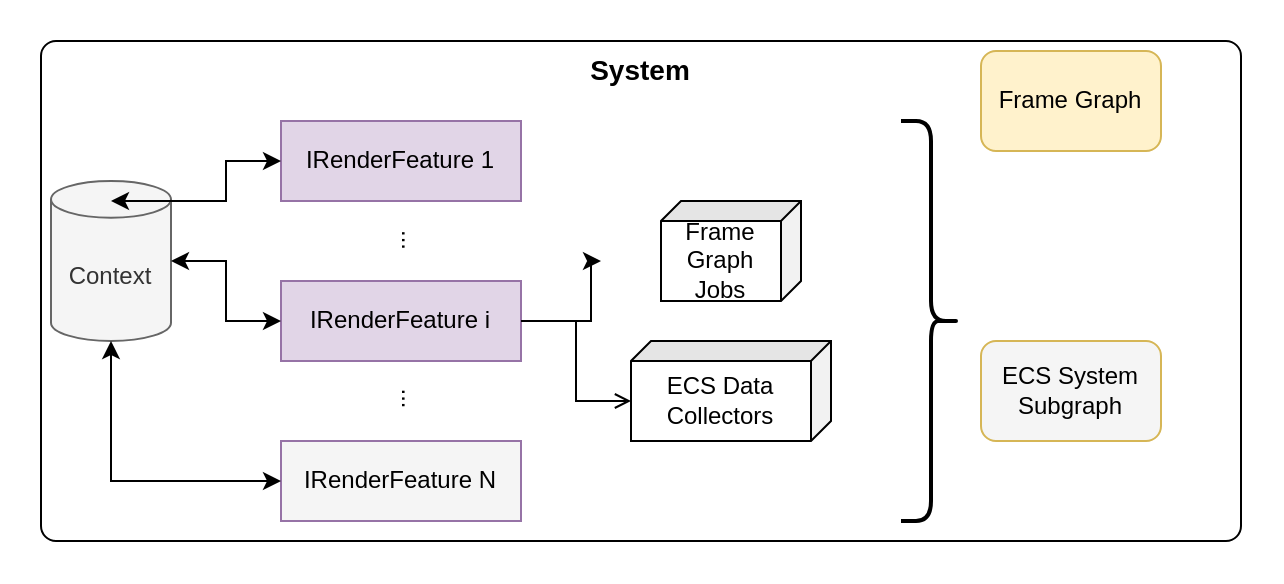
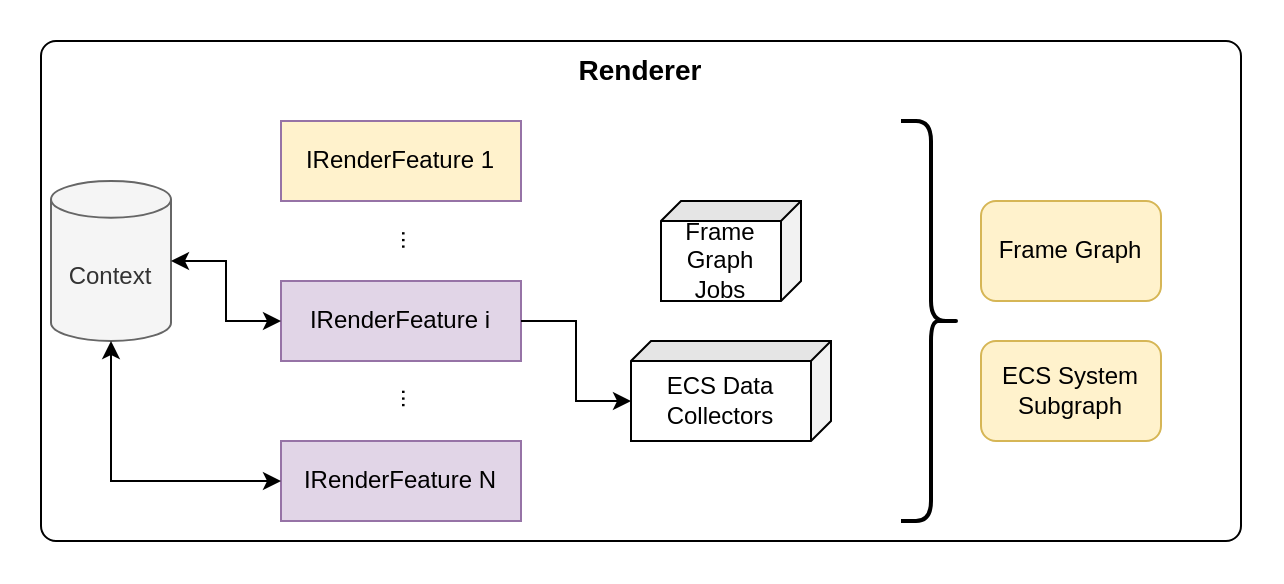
node "System": label "System" -> "Renderer"
node "Frame Graph": moved (1071, 101) -> (1071, 251)
node "IRenderFeature 1": fillcolor #e1d5e7 -> #fff2cc
edge "IRenderFeature 1" -- "Context": removed
edge "IRenderFeature i" -> "Frame Graph Jobs": removed
node "ECS System Subgraph": fillcolor #f5f5f5 -> #fff2cc
edge "IRenderFeature i" -> "ECS Data Collectors": arrowhead open -> classic
node "IRenderFeature N": fillcolor #f5f5f5 -> #e1d5e7
